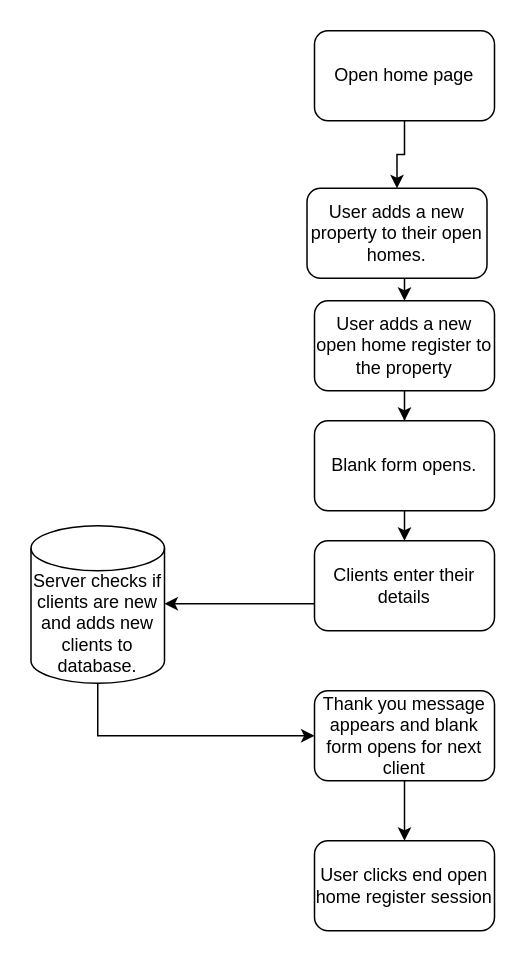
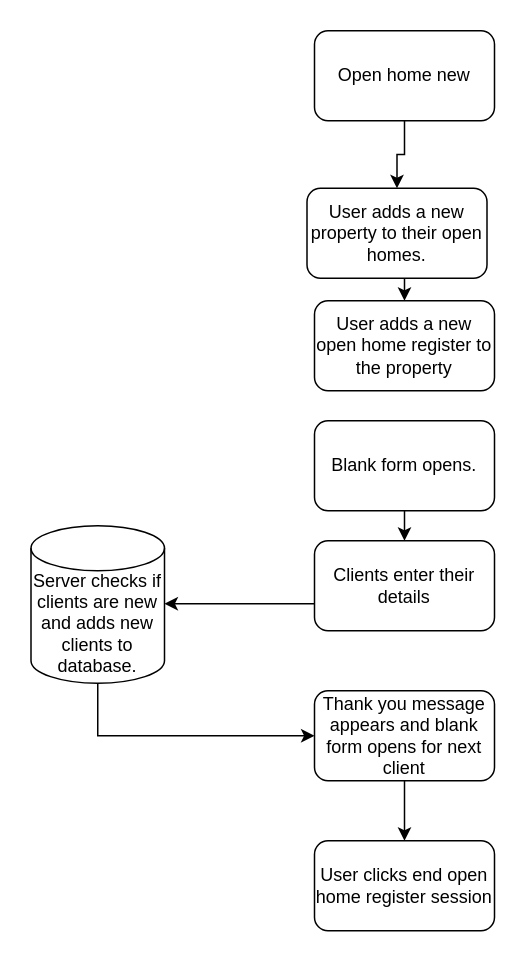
node "Open home page": label "Open home page" -> "Open home new"
edge "User adds a new open home register to the property" -> "Blank form opens.": removed
